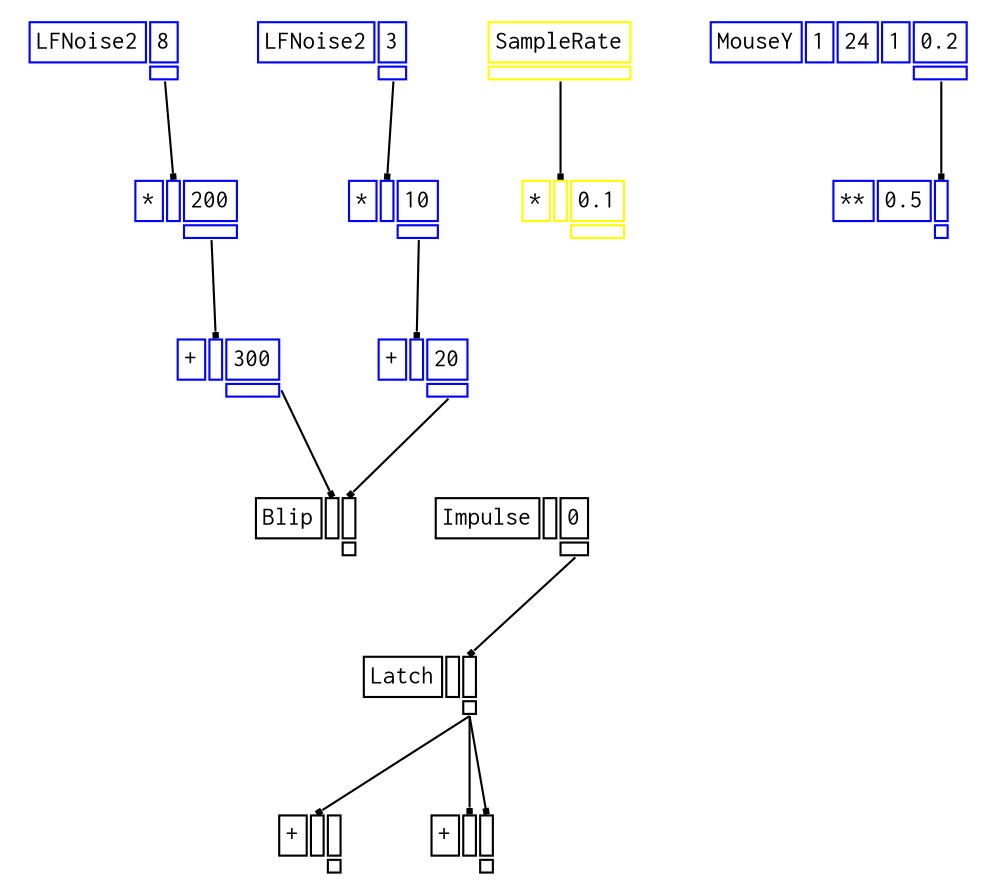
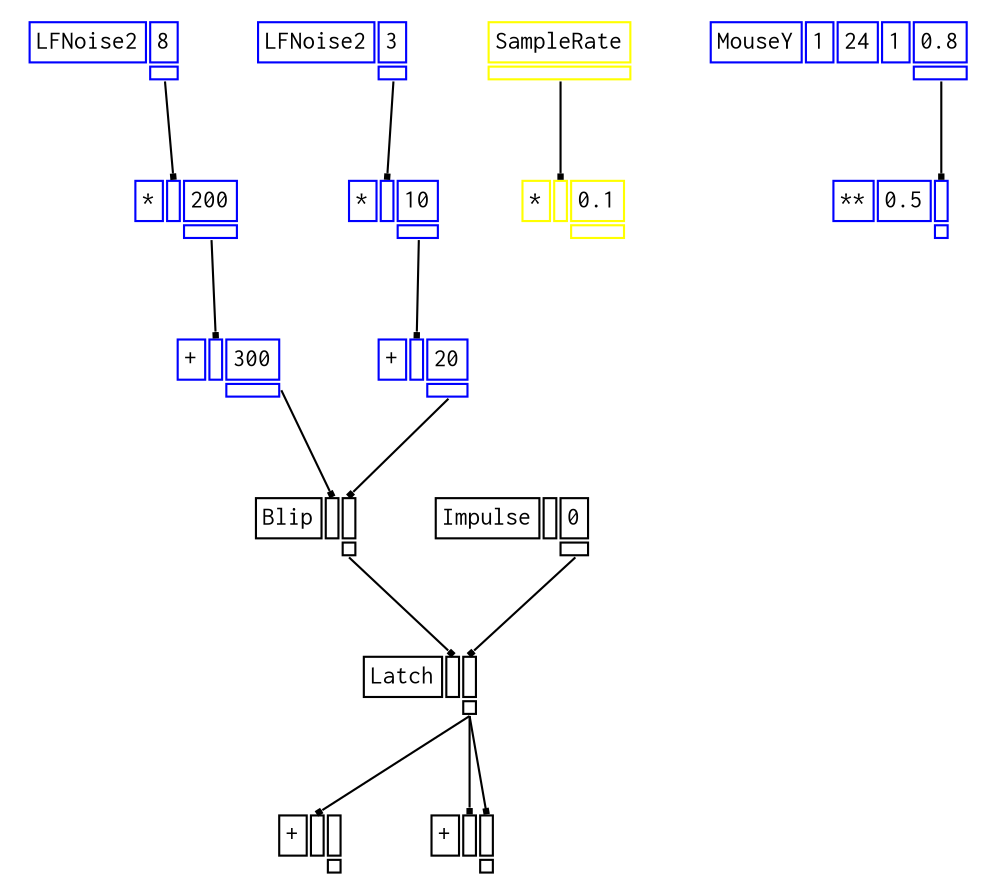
node "MouseY": text "0.2" -> "0.8"
edge "Blip" -> "Latch": added
